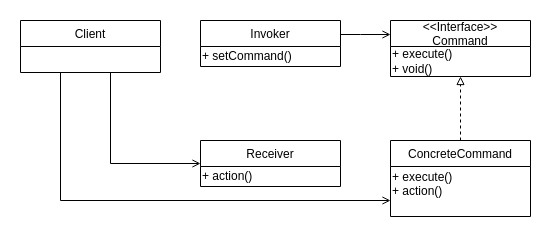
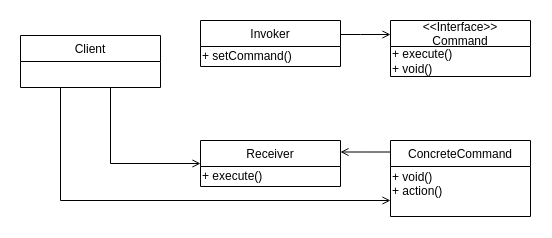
node "Client": moved (91, 47) -> (91, 62)
edge "ConcreteCommand" -> "+ execute() + void()": removed
edge "ConcreteCommand" -> "Receiver": added
node "+ action()": label "+ action()" -> "+ execute()"
node "+ execute() + action()": label "+ execute() + action()" -> "+ void() + action()"
